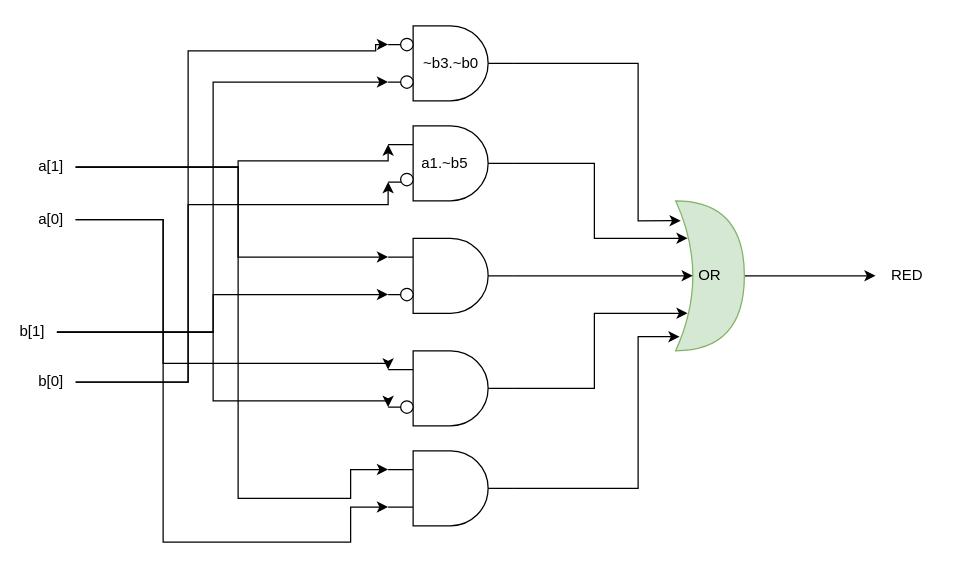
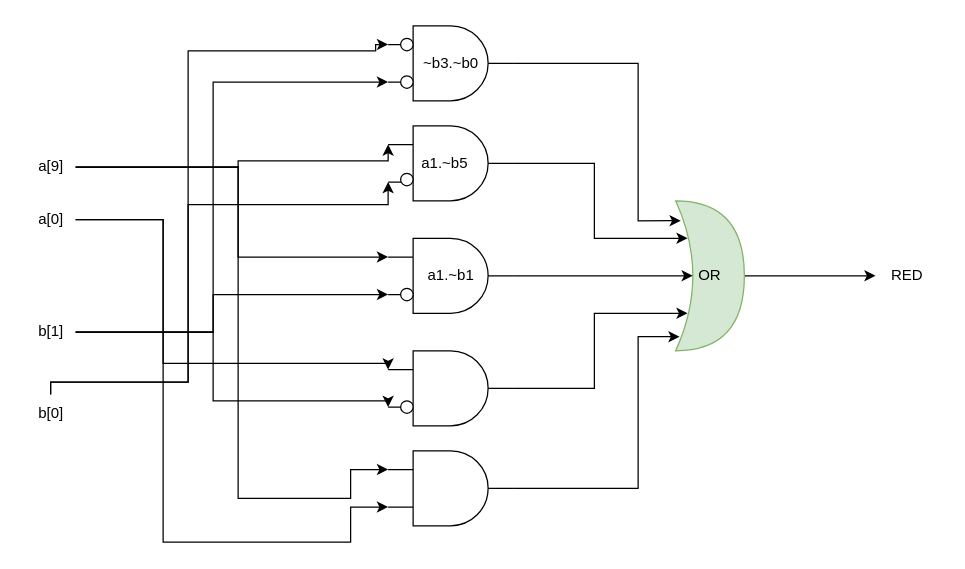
node "a[1]": label "a[1]" -> "a[9]"
node "a1.~b1": added
node "b[1]": moved (32, 332) -> (51, 332)
node "b[0]": moved (51, 382) -> (51, 413)
